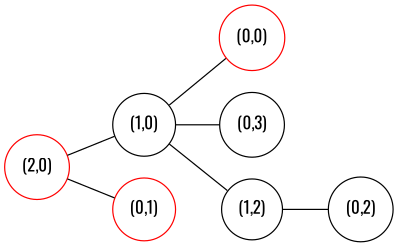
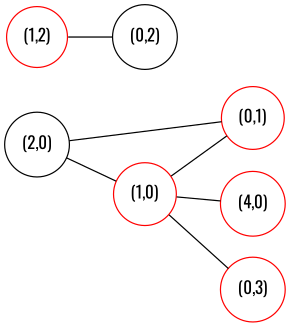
node "(0,0)": label "(0,0)" -> "(4,0)"
node "(1,0)": color black -> red
node "(0,3)": color black -> red
node "(2,0)": color red -> black
edge "(1,0)" -- "(1,2)": now "(1,0)" -- "(0,1)"
node "(1,2)": color black -> red
